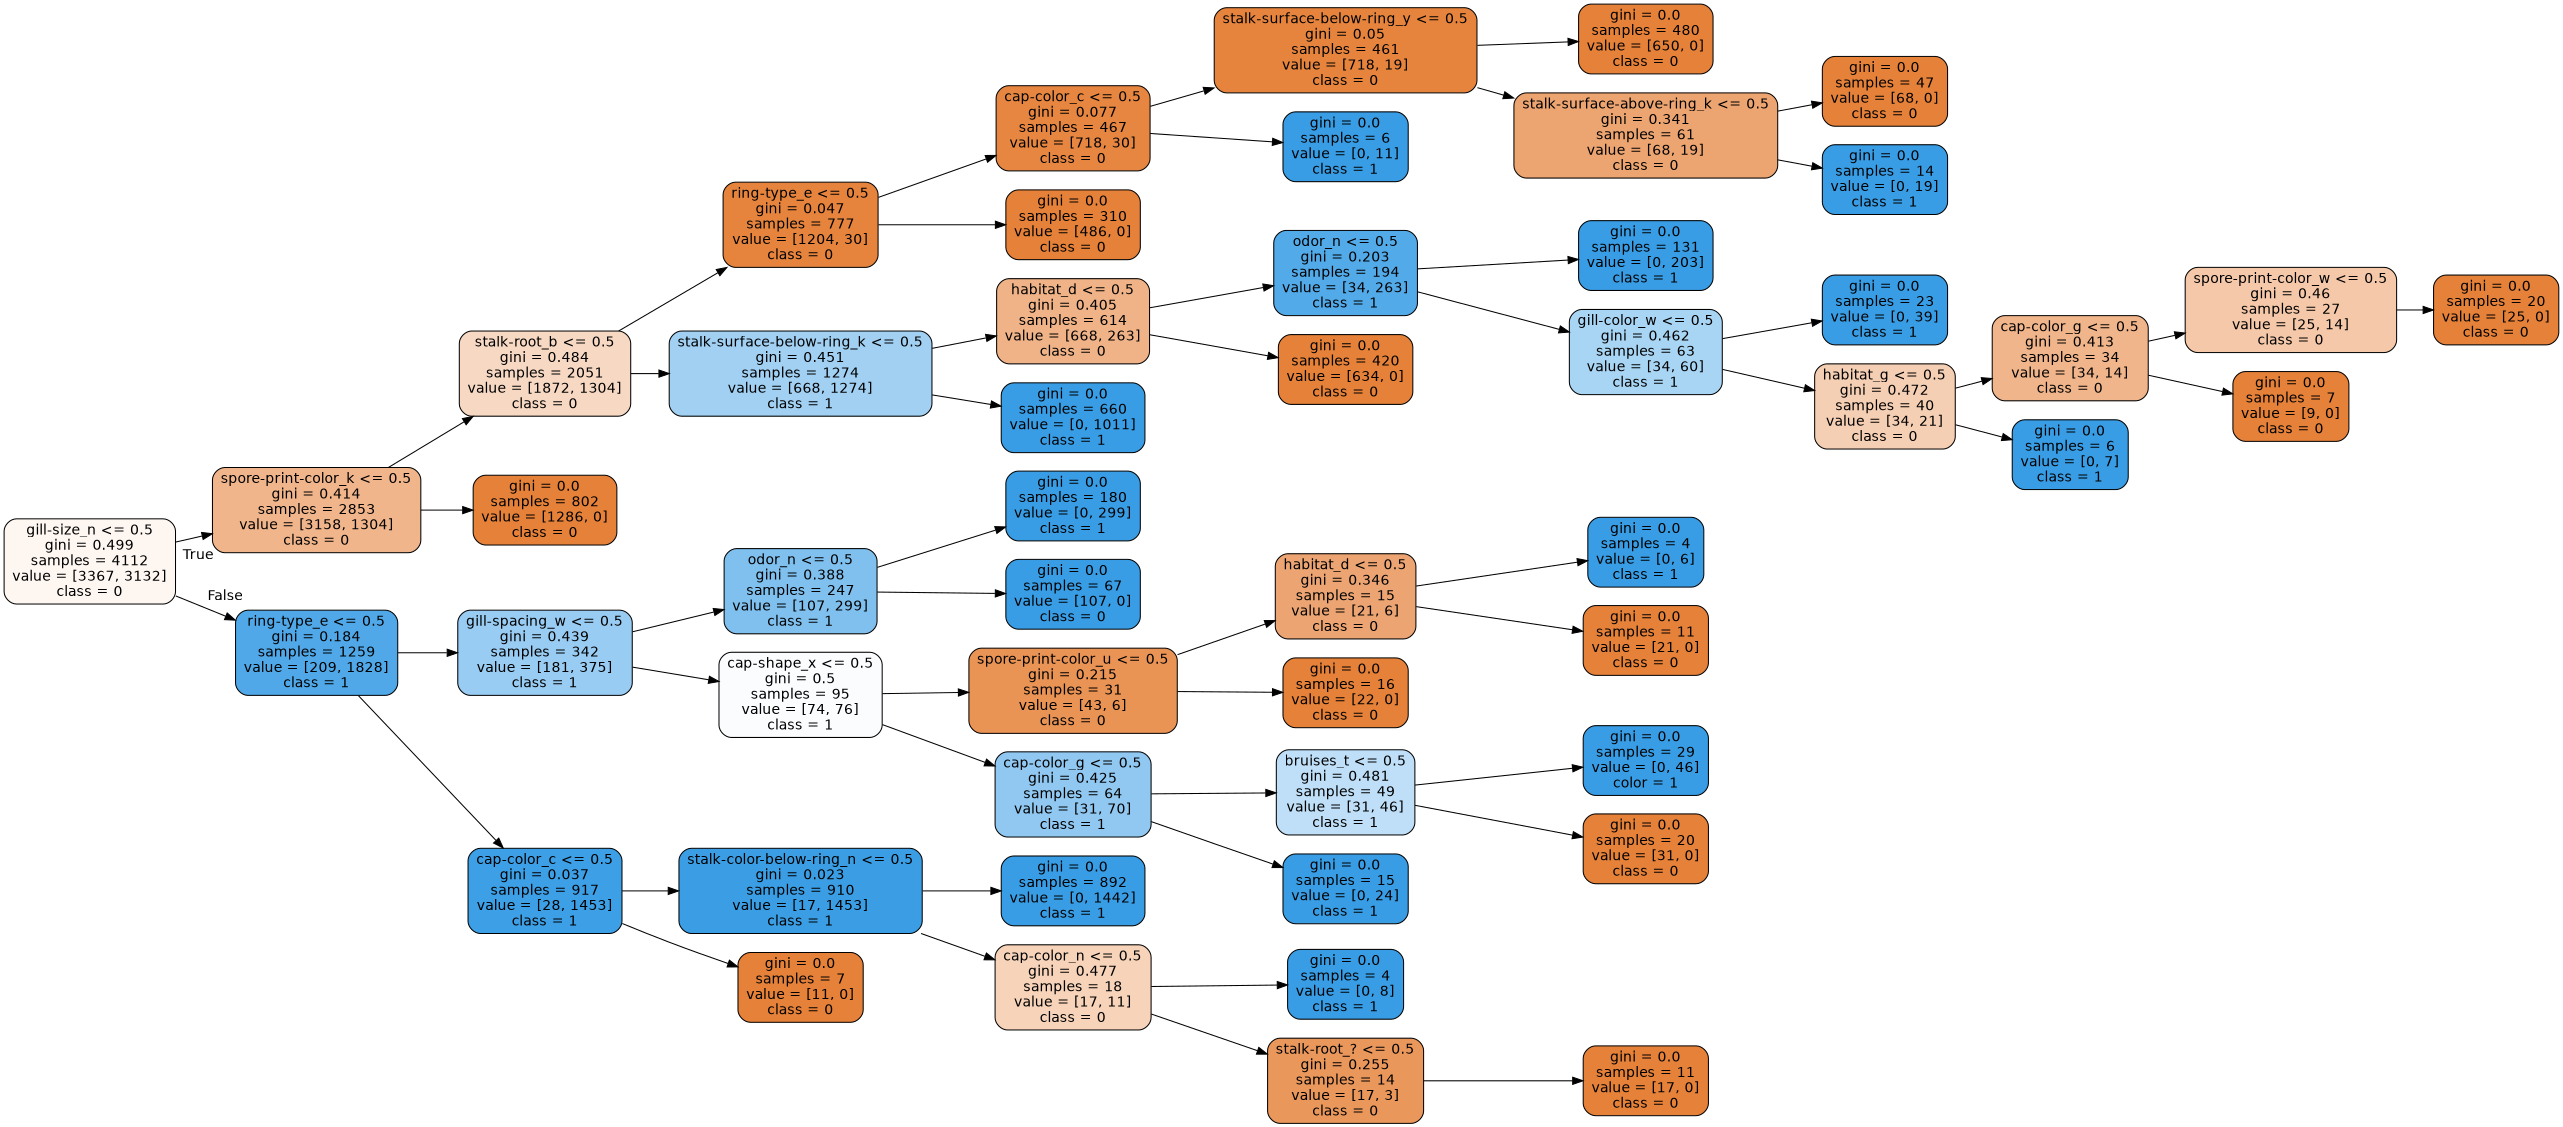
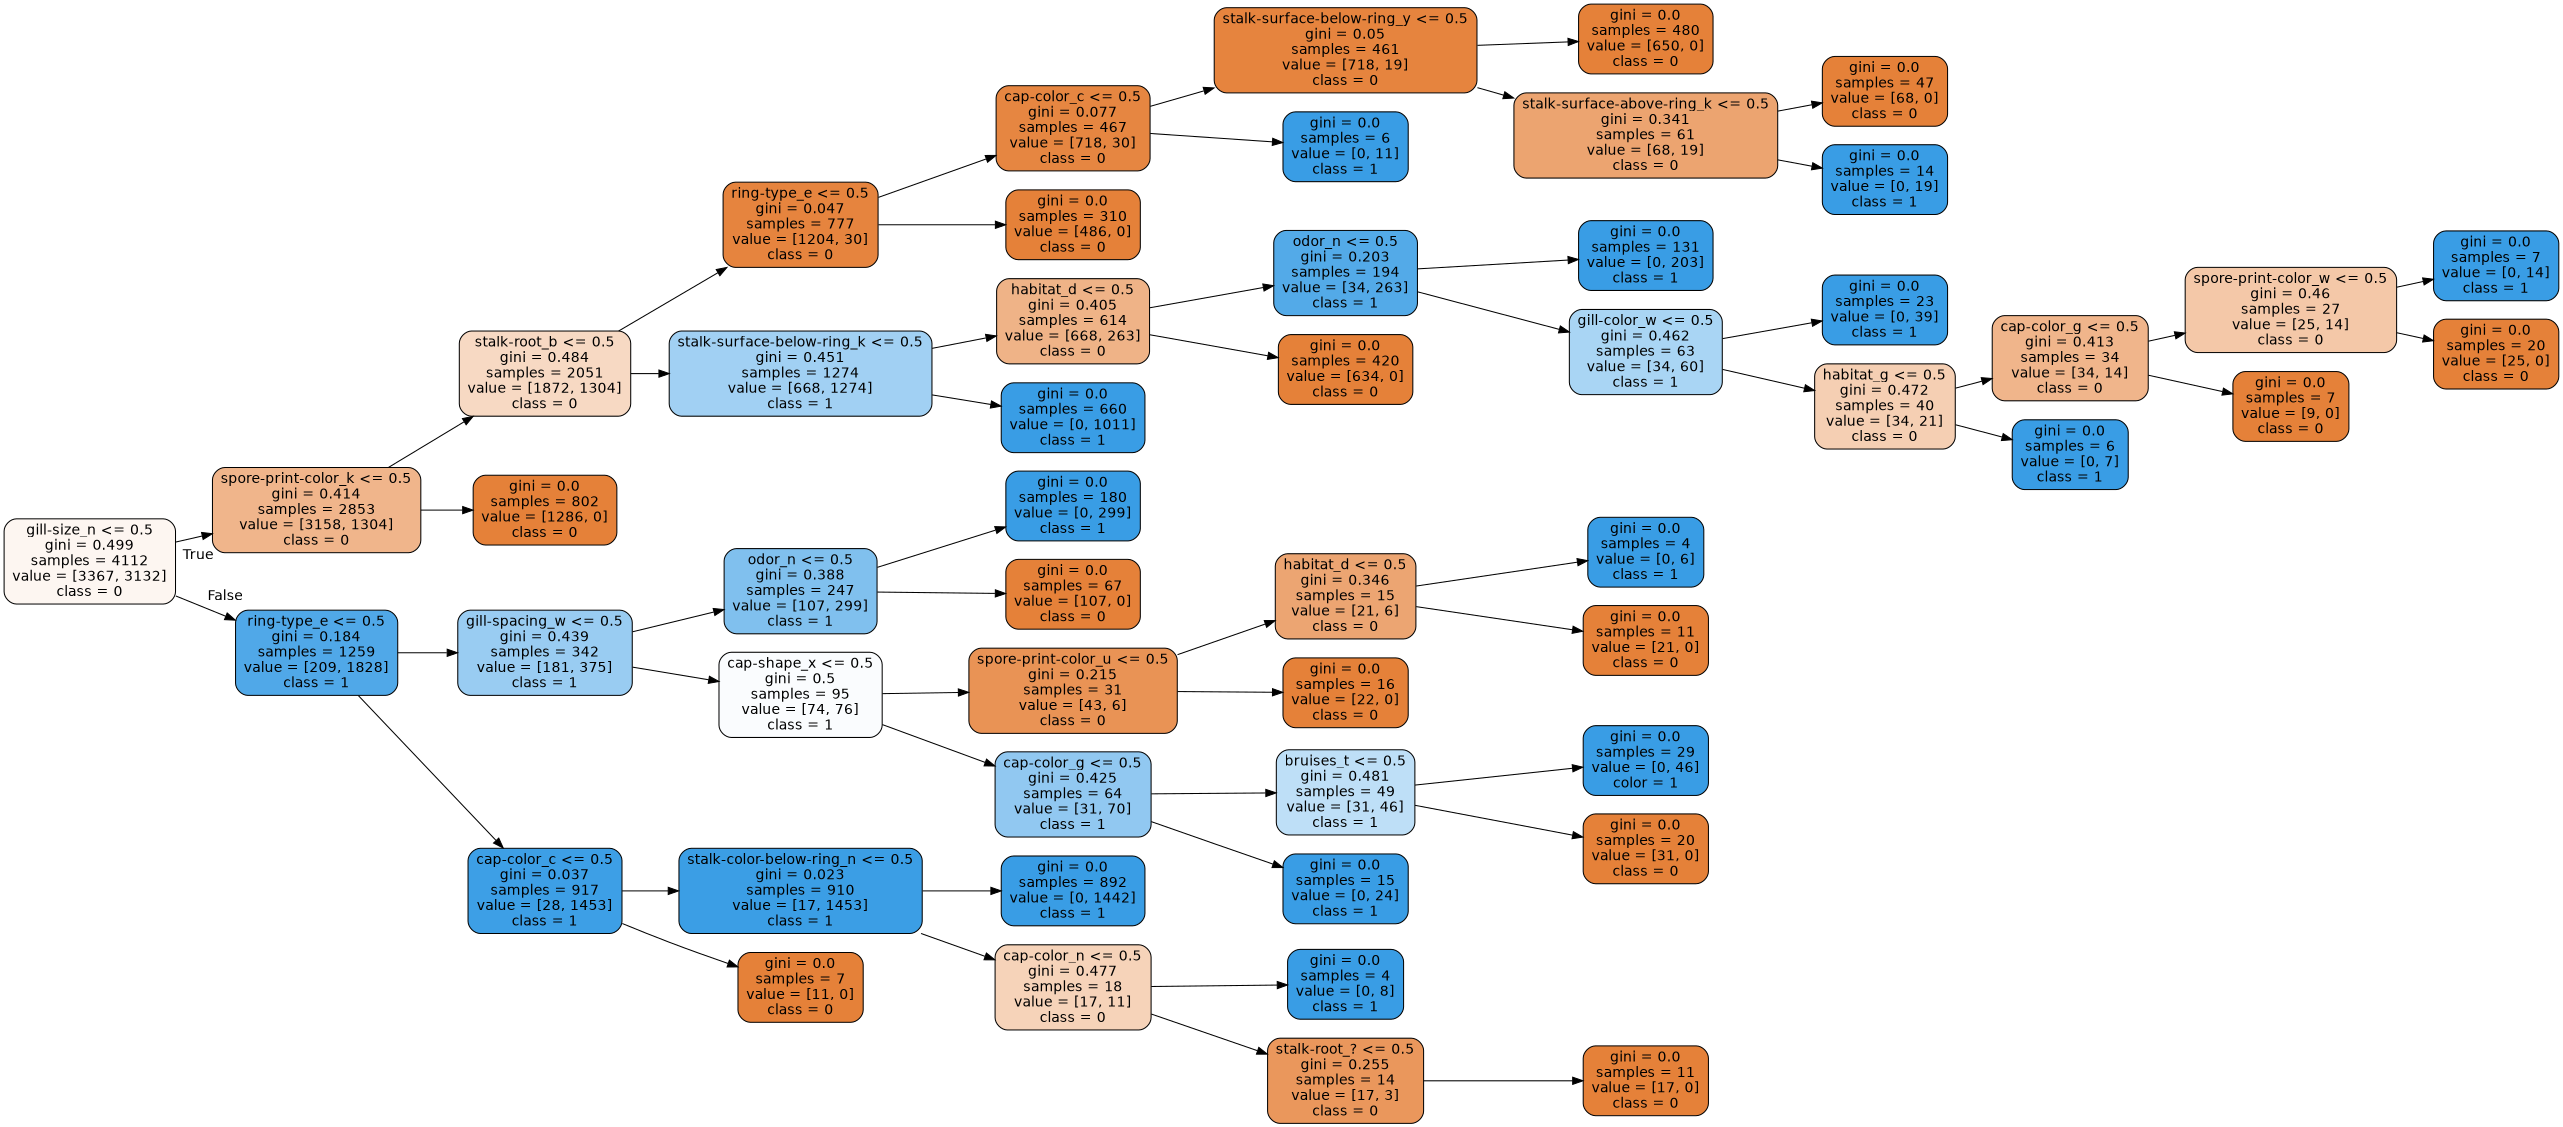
node "gini = 0.0 samples = 7 value = [0, 14] class = 1": added
node "gini = 0.0 samples = 67 value = [107, 0] class = 0": fillcolor #399de5 -> #e58139
